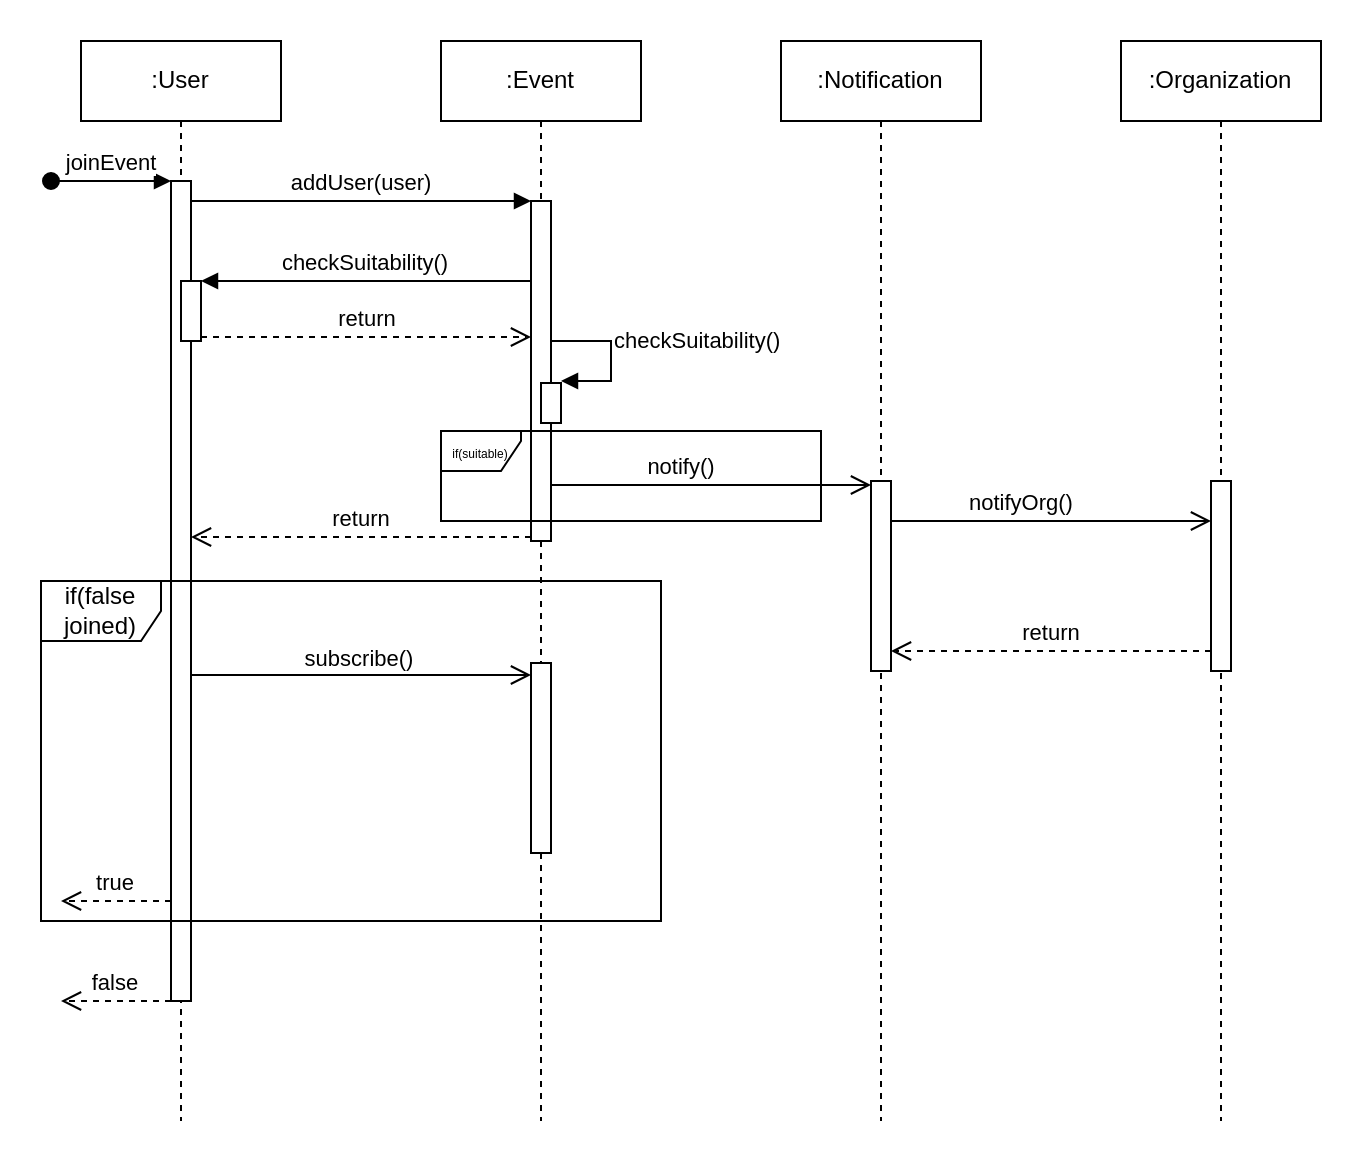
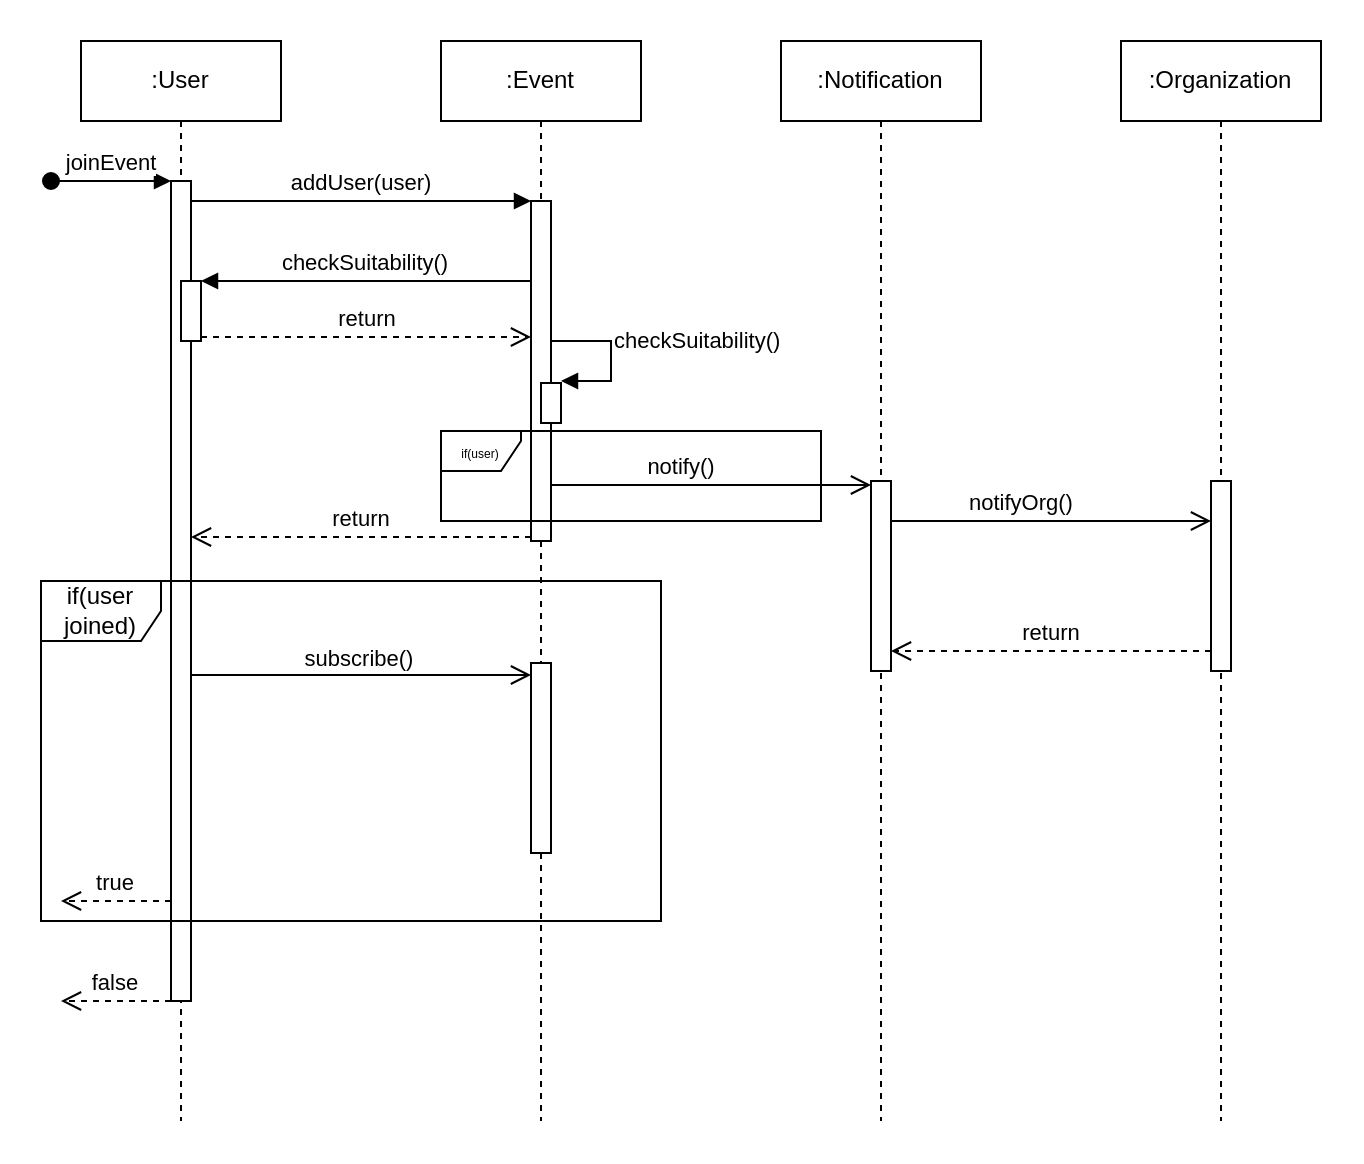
node "if(suitable)": label "if(suitable)" -> "if(user)"
node "if(false joined)": label "if(false joined)" -> "if(user joined)"
